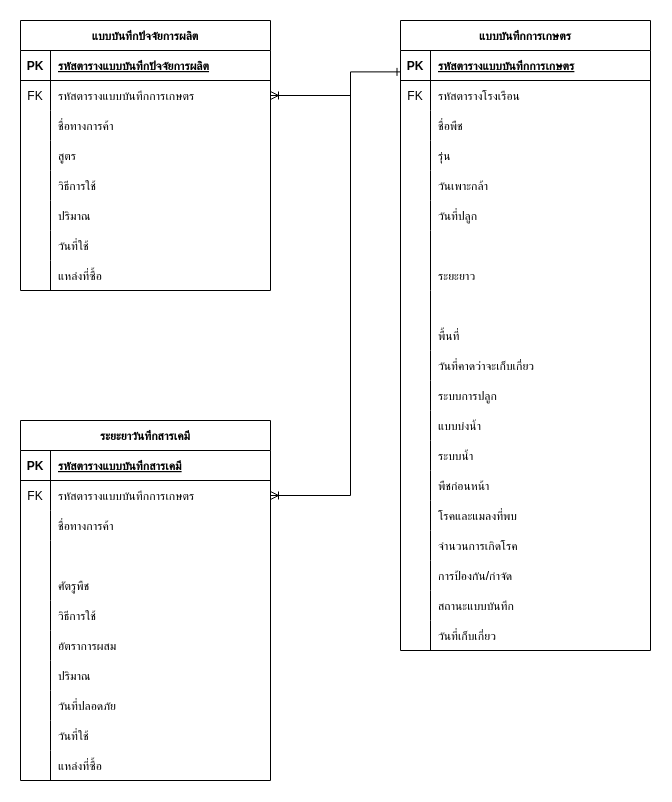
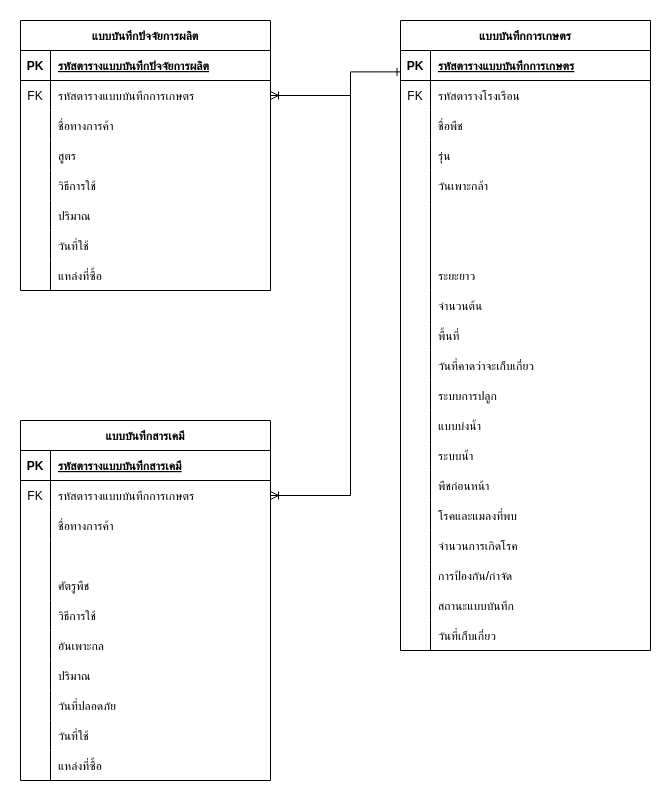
node "วันที่ปลูก": removed
node "จำนวนต้น": added
node "ระยะยาวันทึกสารเคมี": label "ระยะยาวันทึกสารเคมี" -> "แบบบันทึกสารเคมี"
node "อัตราการผสม": label "อัตราการผสม" -> "อันเพาะกล"
